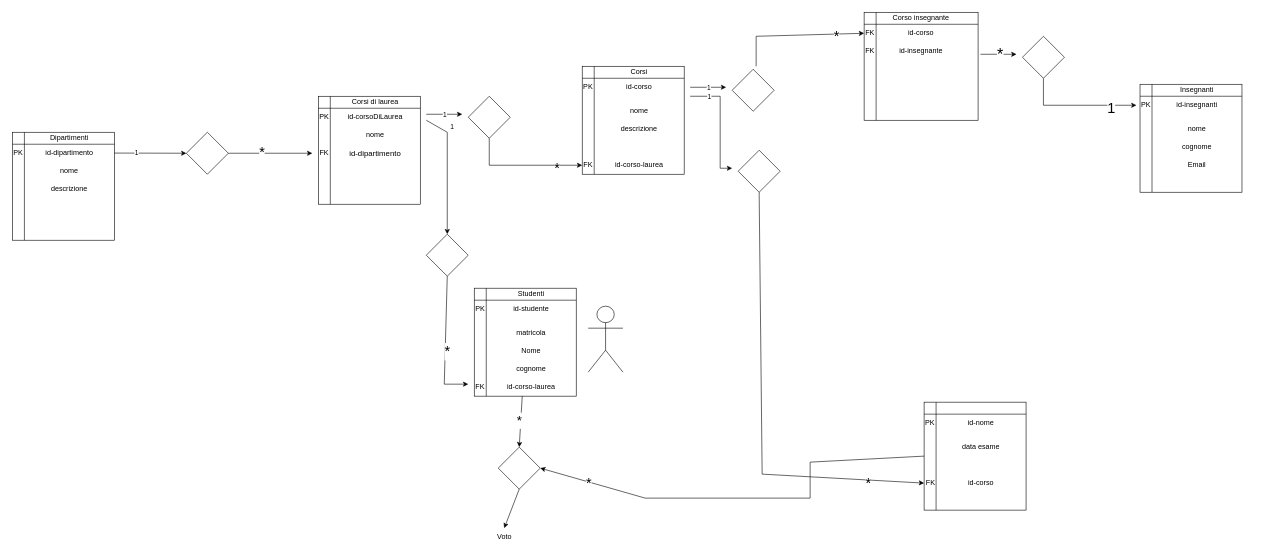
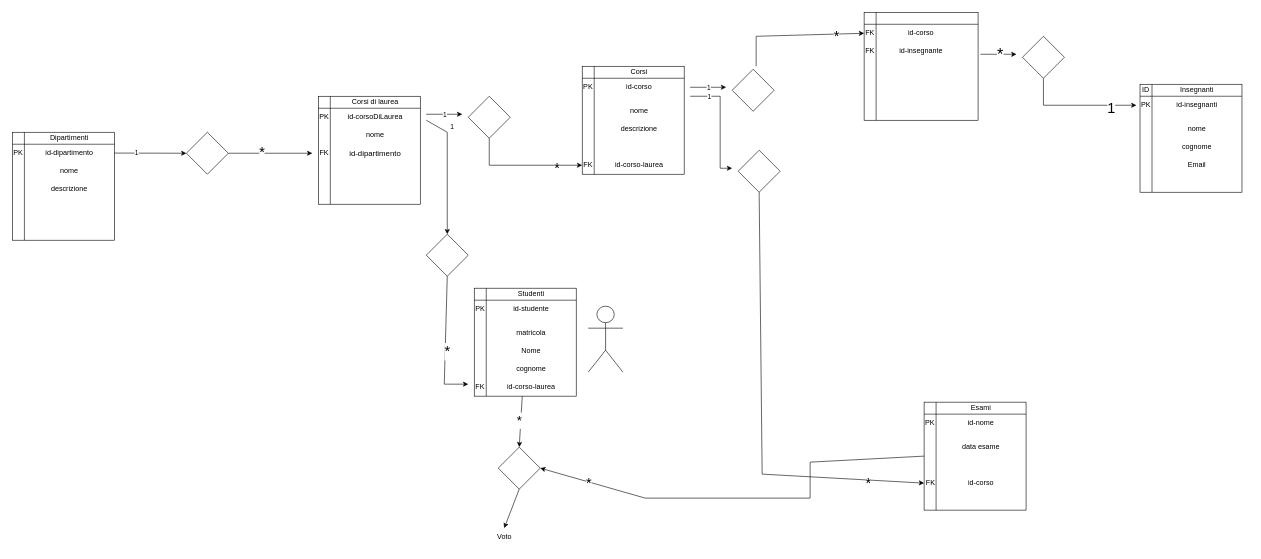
node "Corso insegnante": removed
node "ID": added
node "Esami": added
